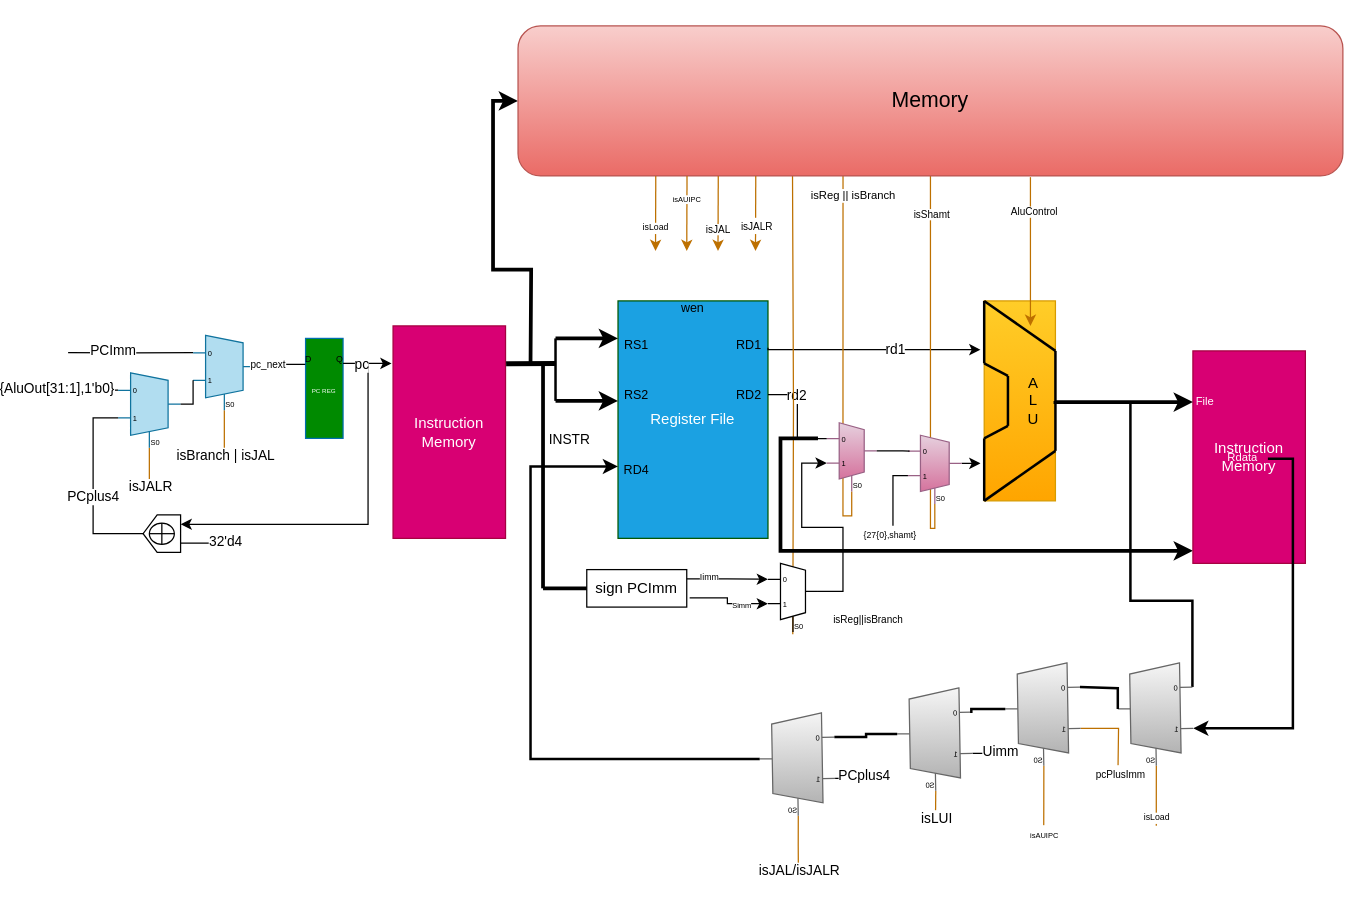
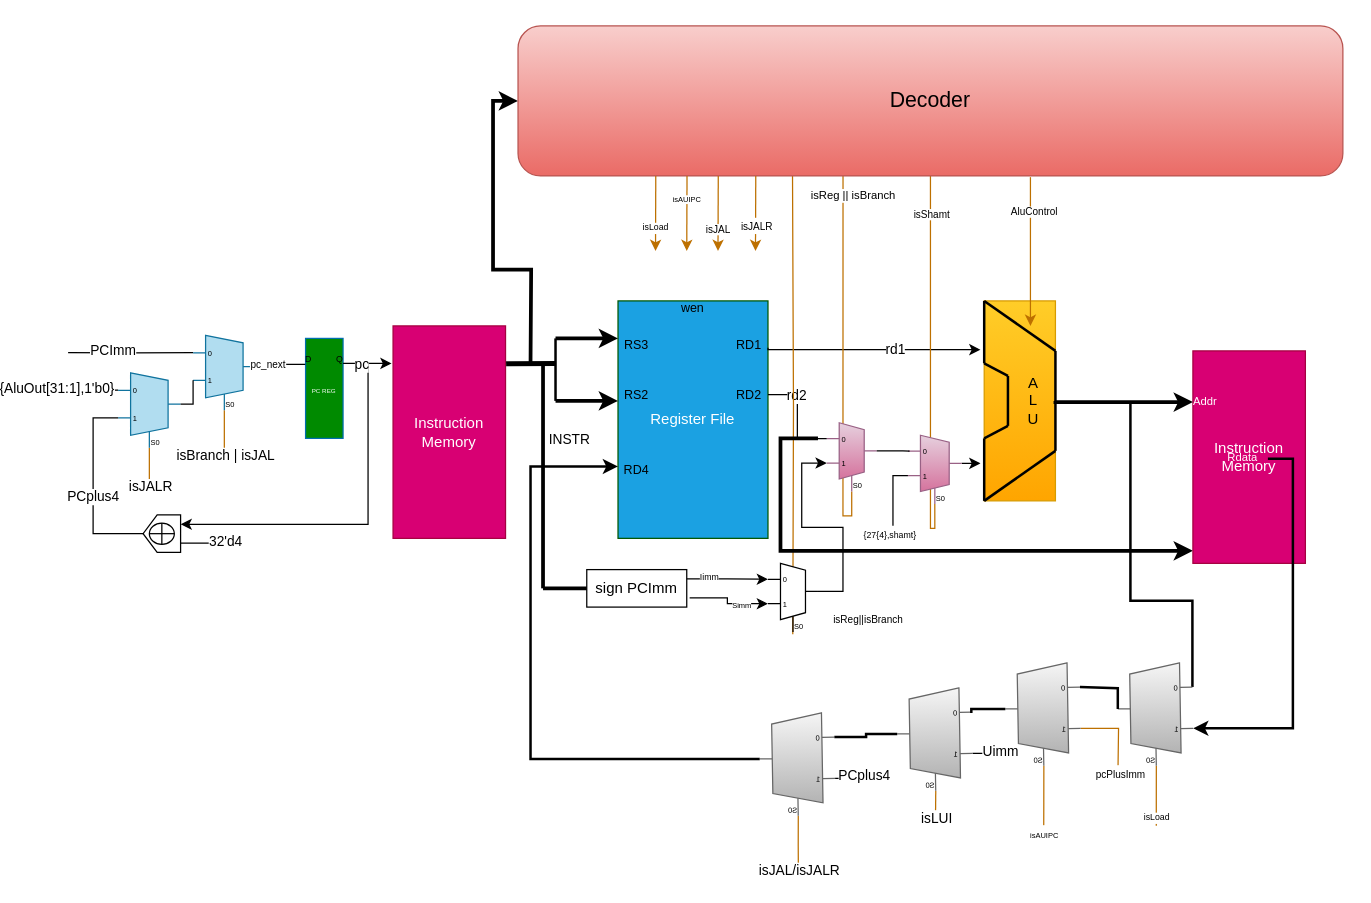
node "Memory": label "Memory" -> "Decoder"
node "RS1": label "RS1" -> "RS3"
node "File": label "File" -> "Addr"
node "{27{0},shamt}": label "{27{0},shamt}" -> "{27{4},shamt}"
